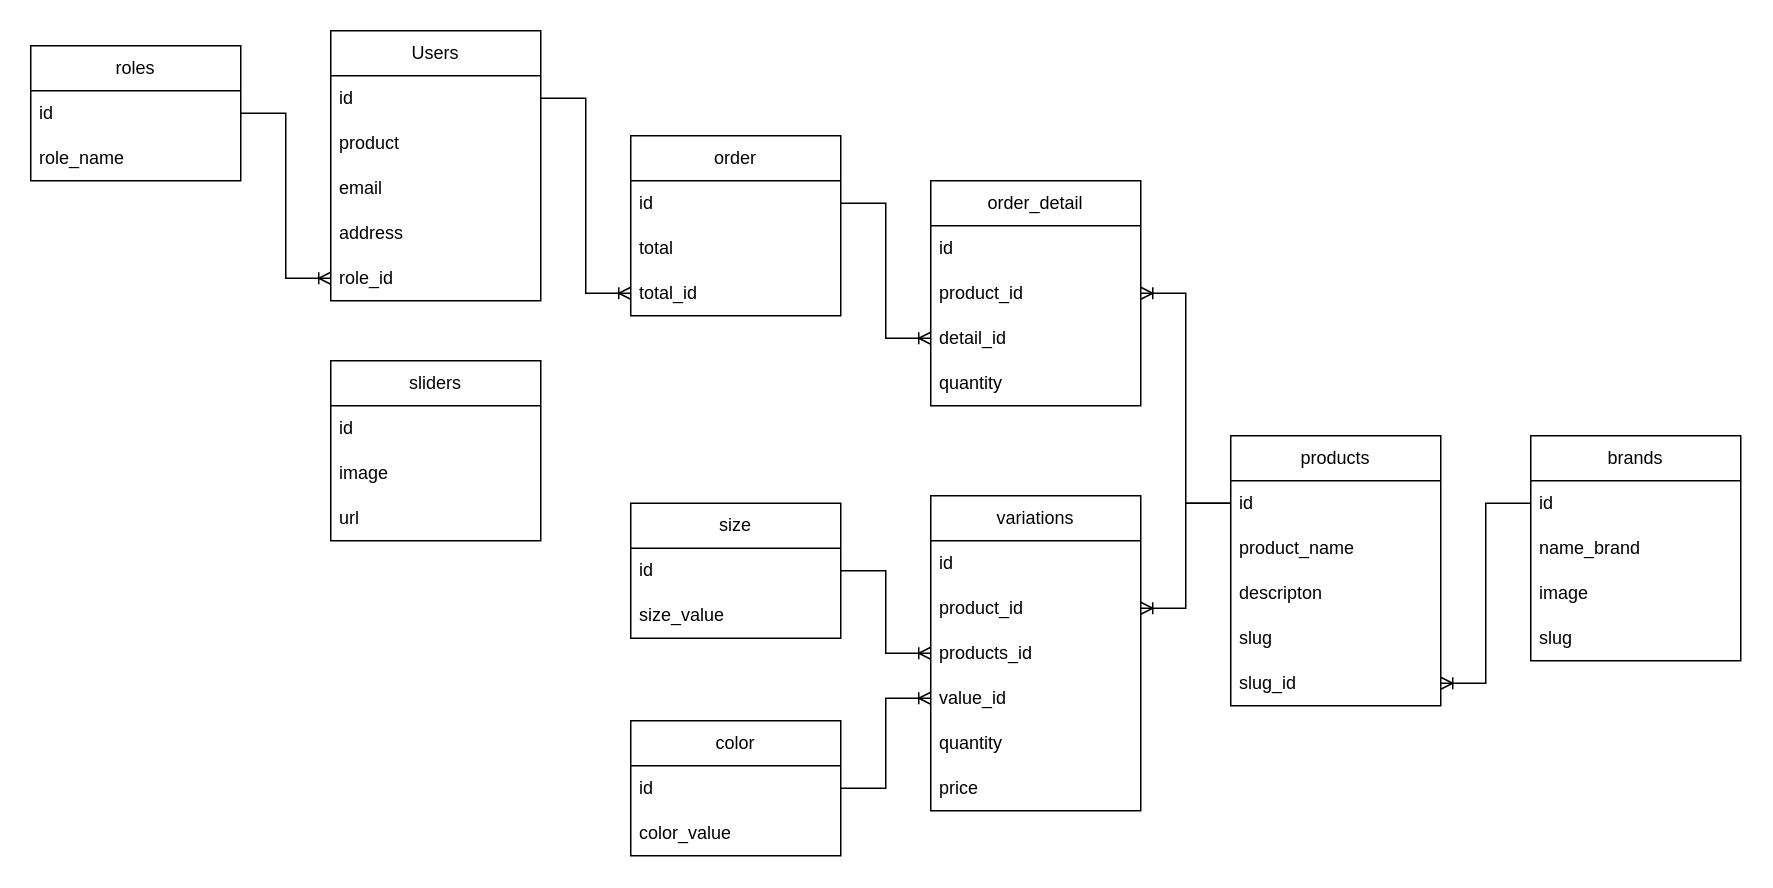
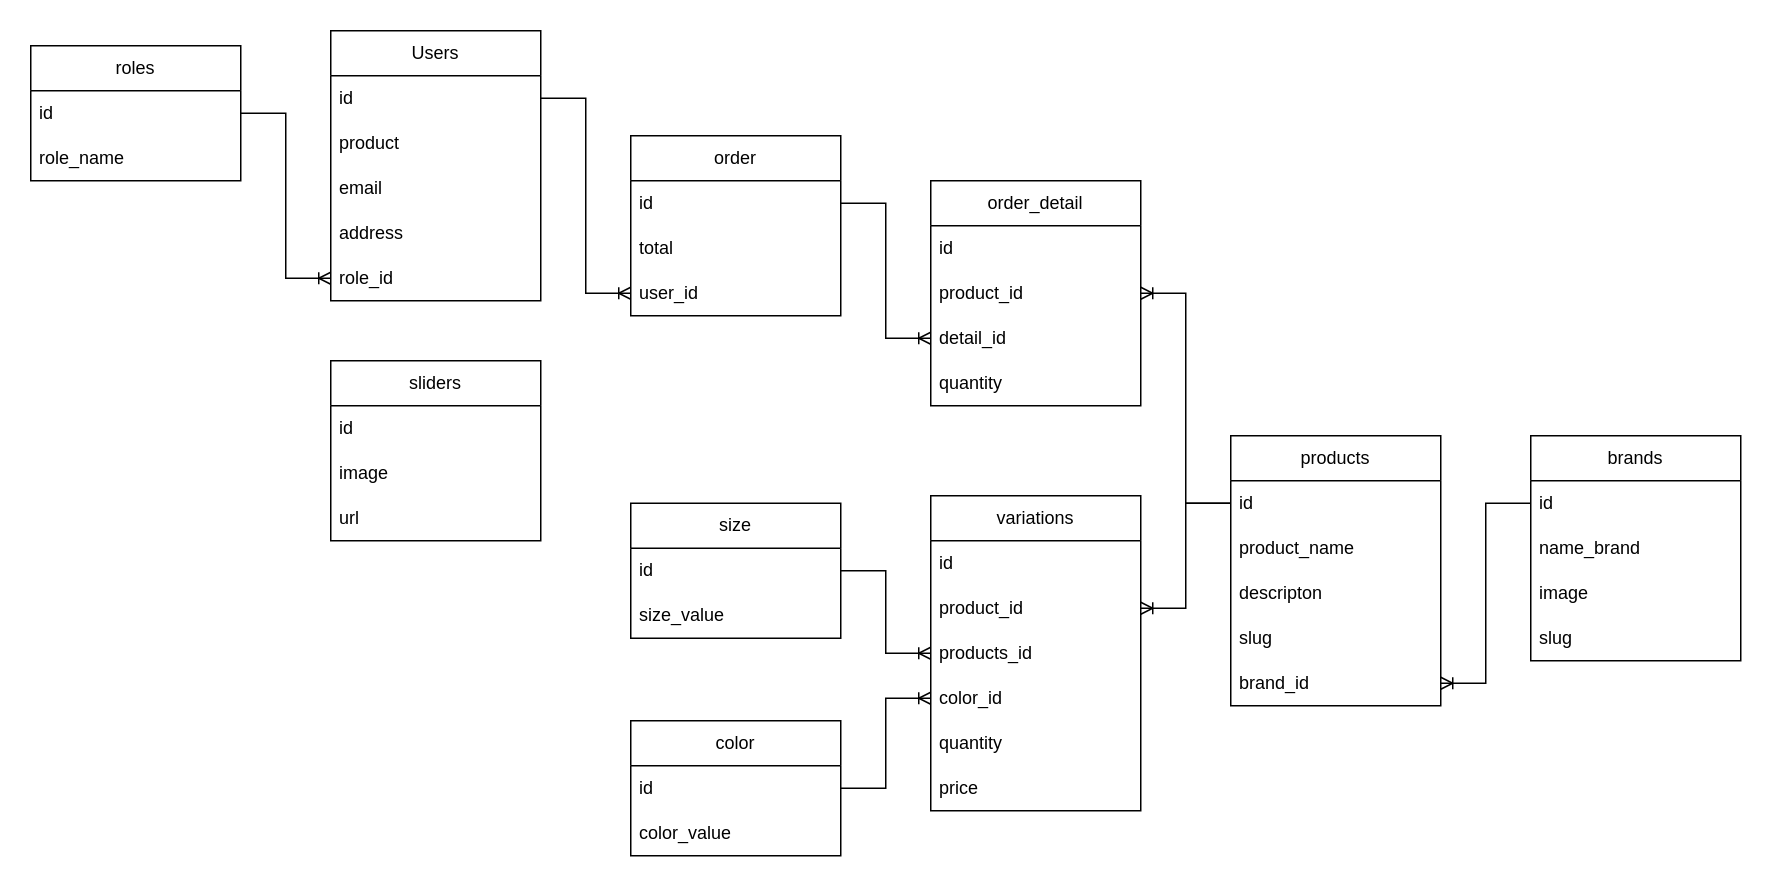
node "total_id": label "total_id" -> "user_id"
node "slug_id": label "slug_id" -> "brand_id"
node "value_id": label "value_id" -> "color_id"
